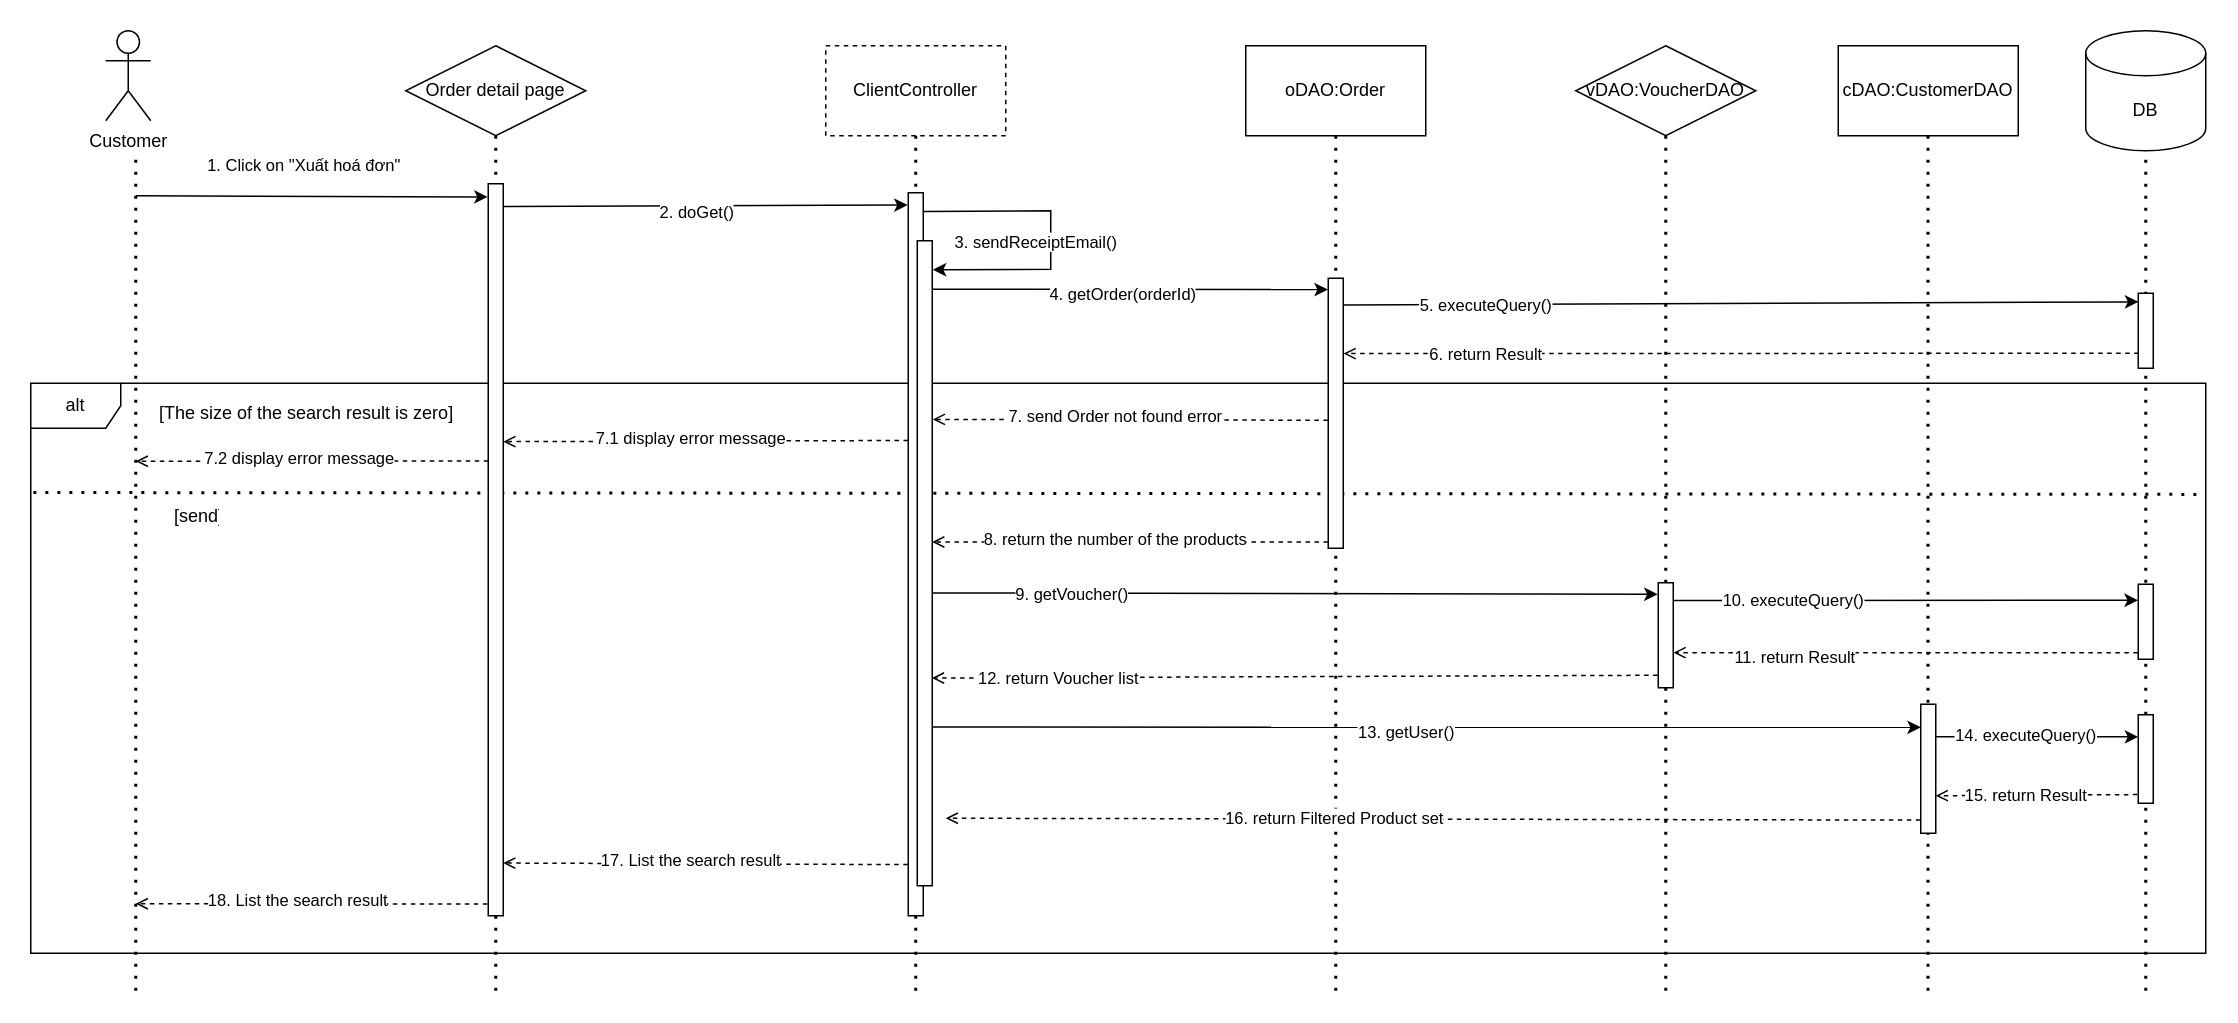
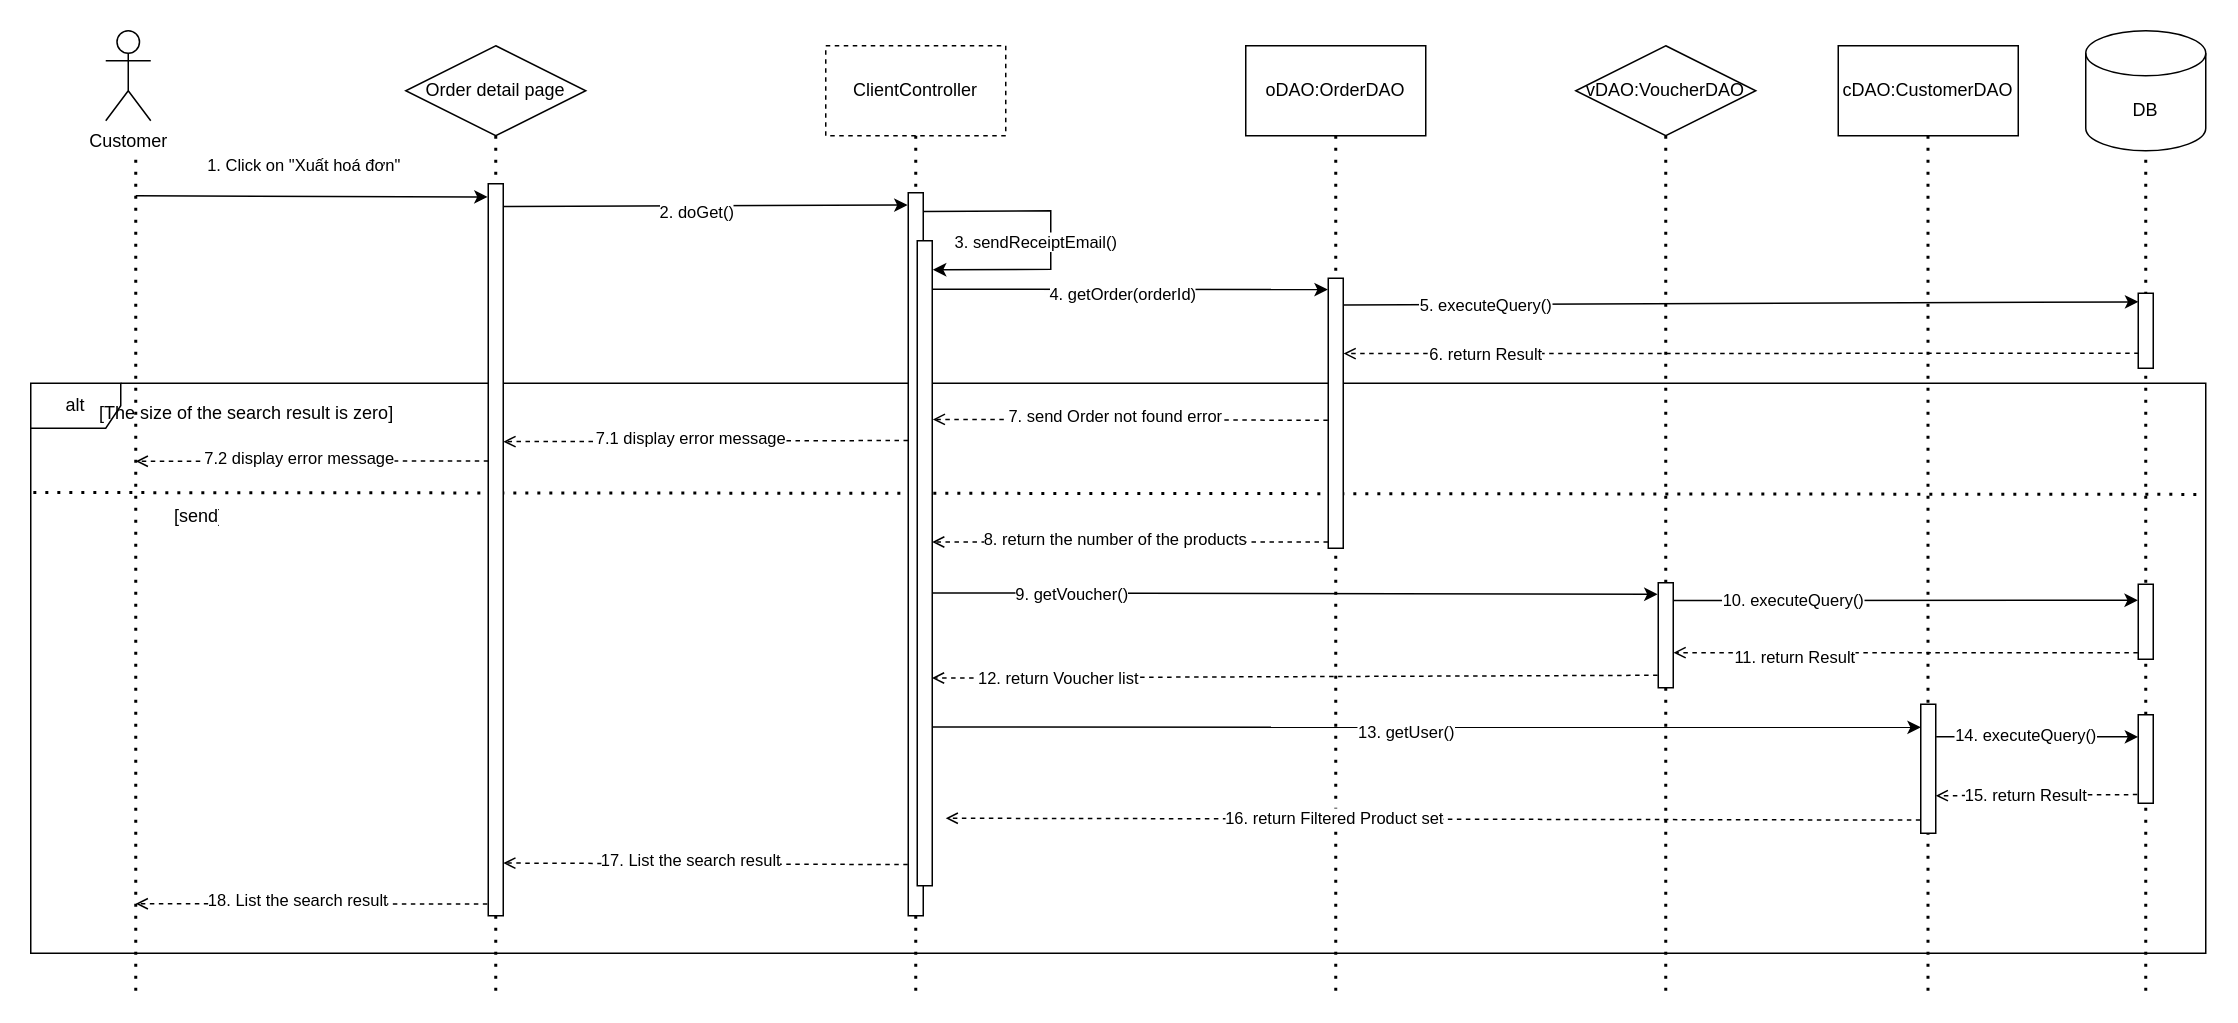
node "oDAO:Order": label "oDAO:Order" -> "oDAO:OrderDAO"
node "[The size of the search result is zero]": moved (308, 413) -> (248, 413)
